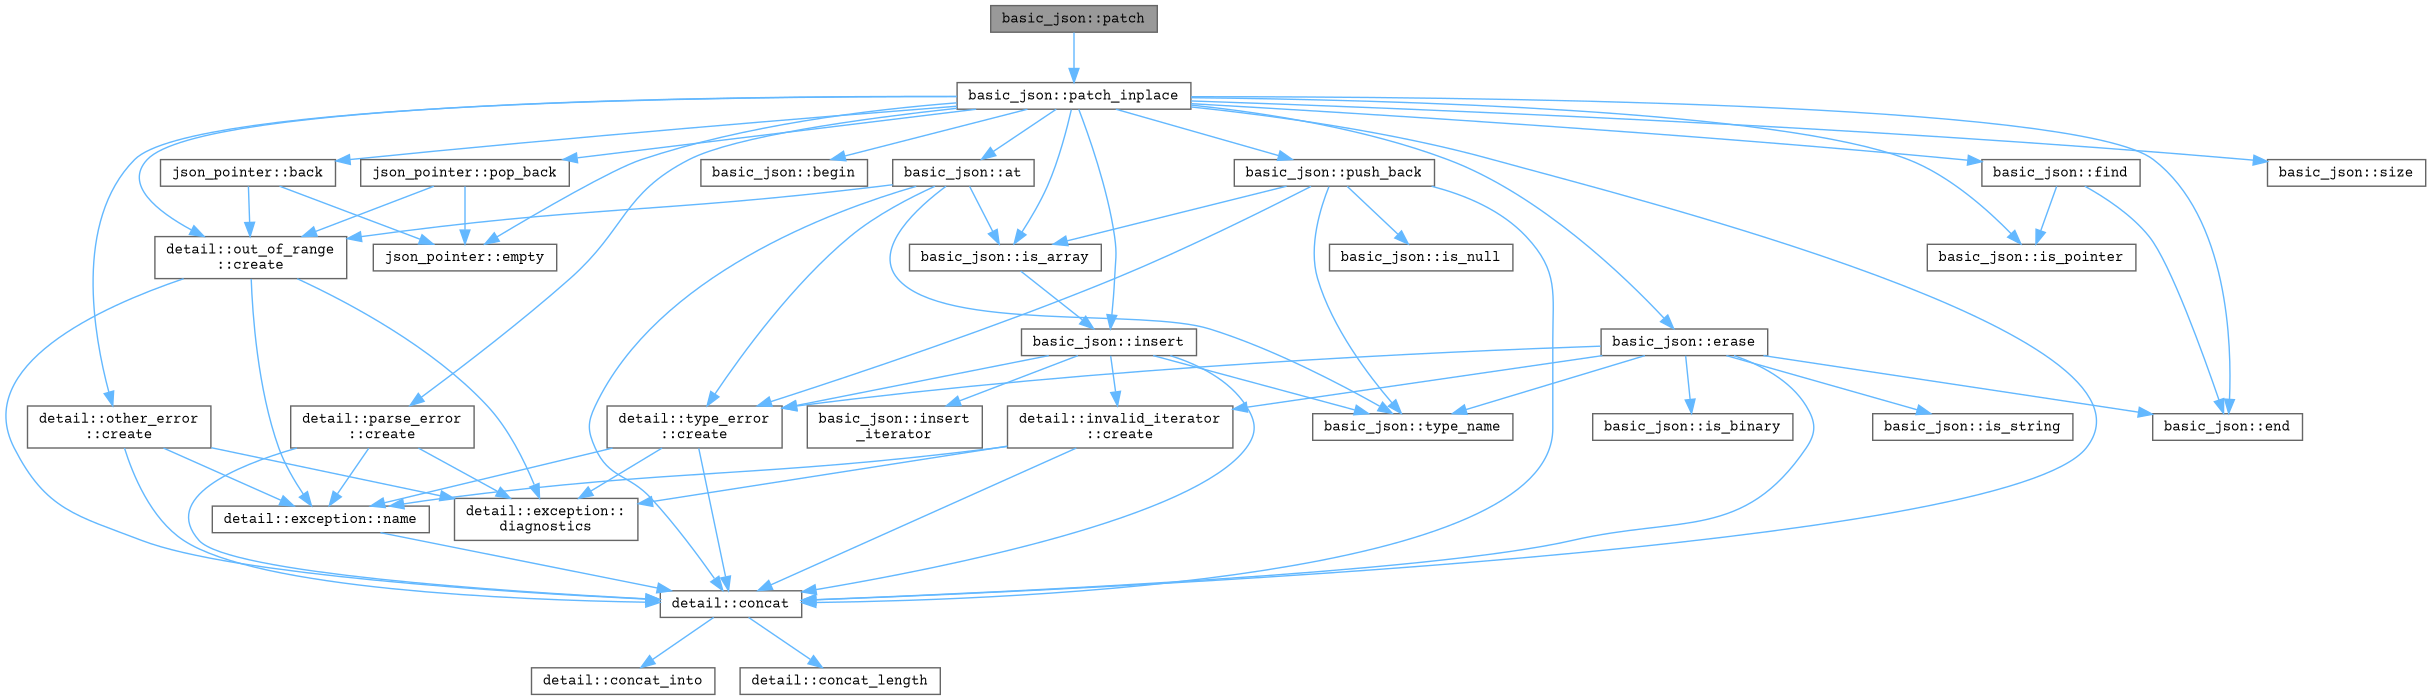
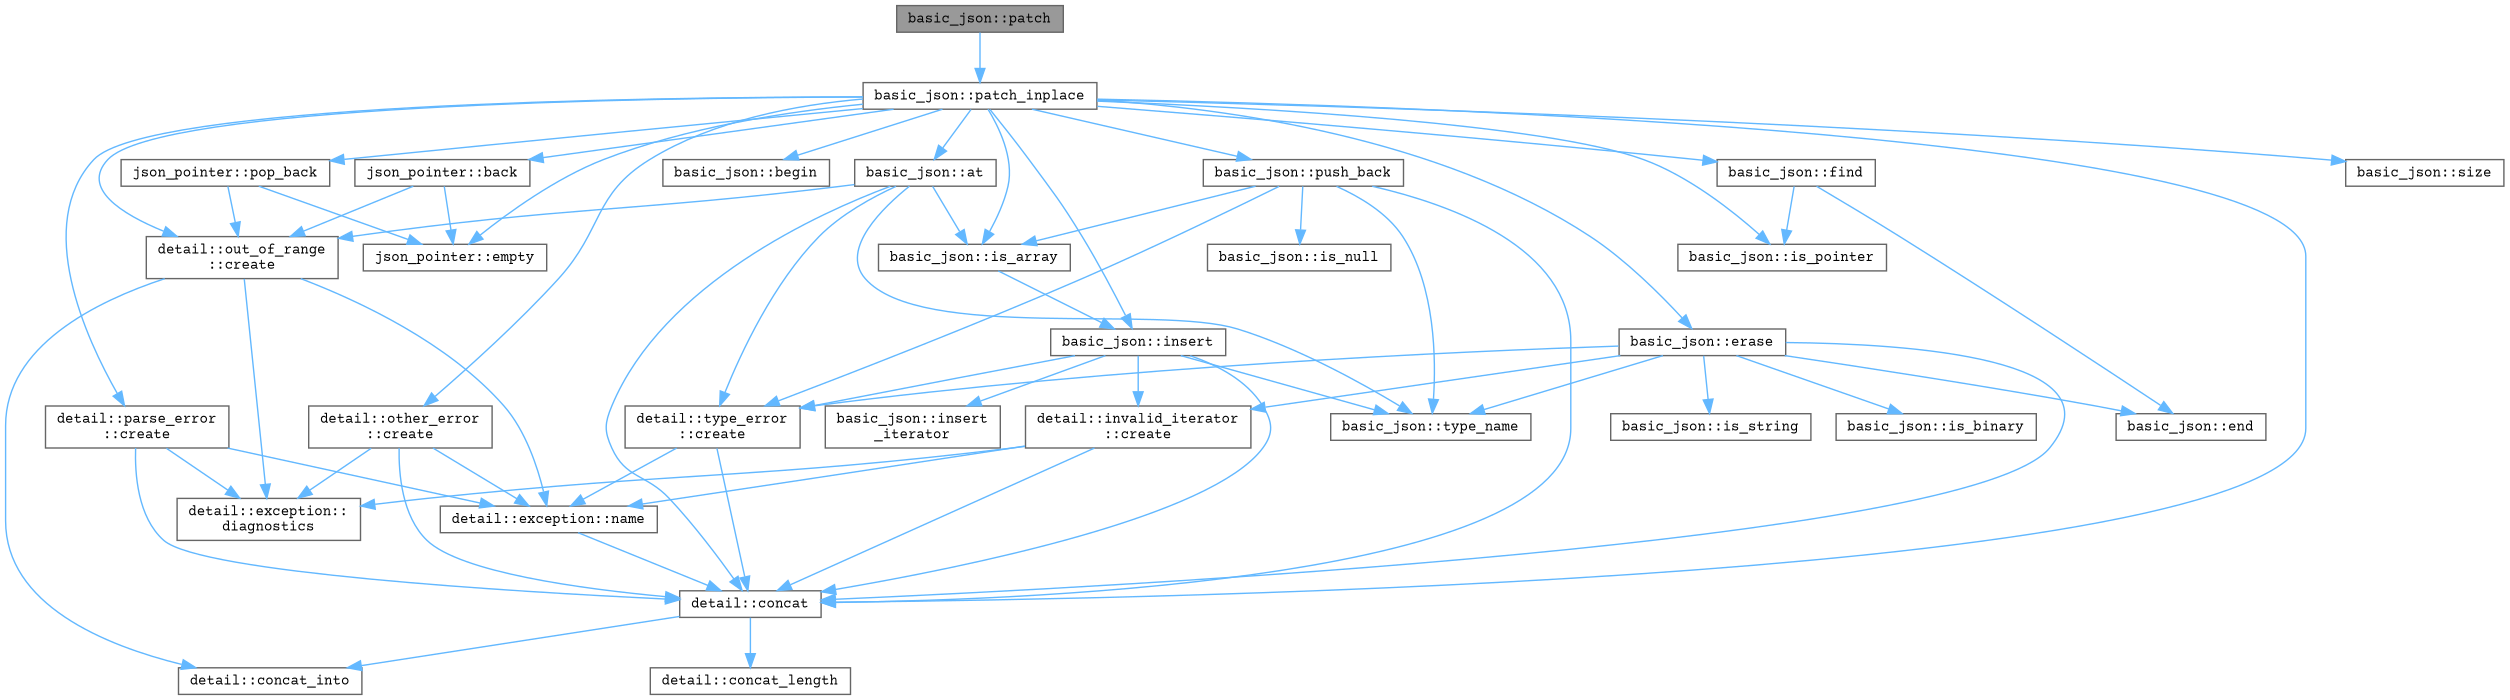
edge "basic_json::patch_inplace" -> "basic_json::end": removed
edge "detail::type_error ::create" -> "detail::exception:: diagnostics": removed
edge "detail::out_of_range ::create" -> "detail::concat": now "detail::out_of_range ::create" -> "detail::concat_into"
